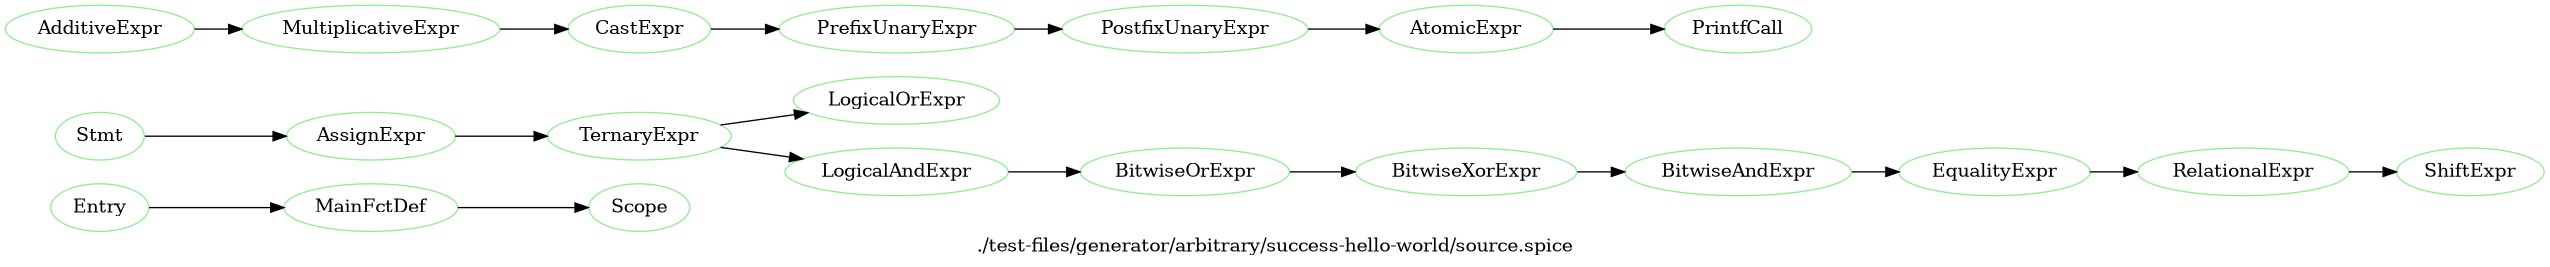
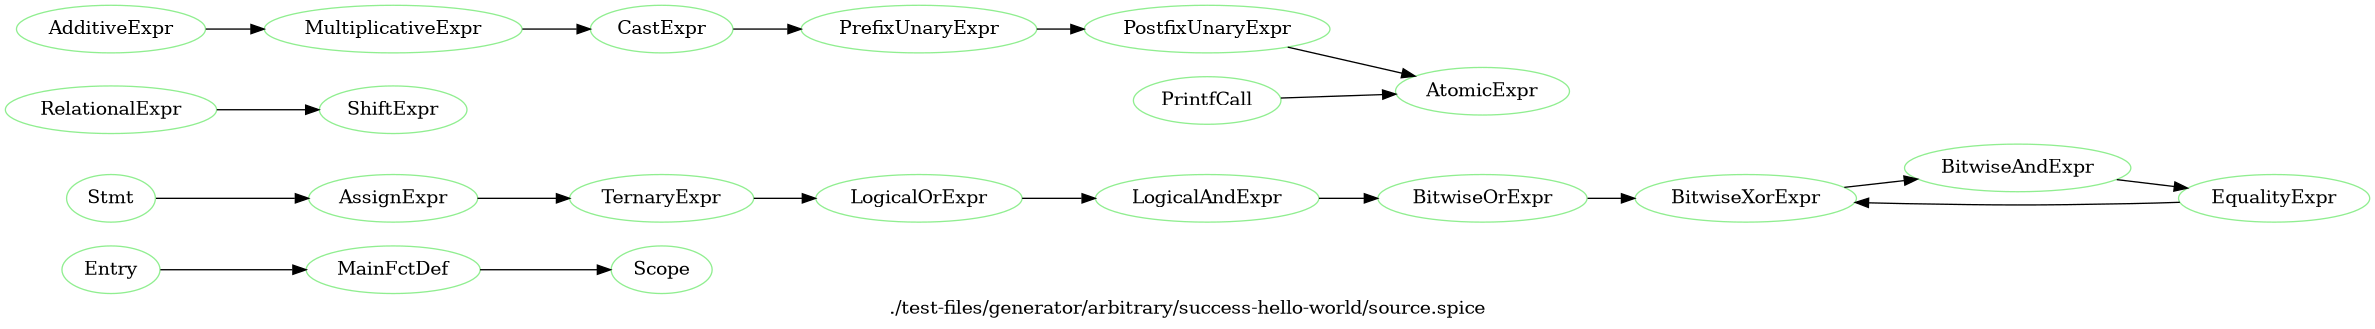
edge "AtomicExpr" -> "PrintfCall": reversed
edge "TernaryExpr" -> "LogicalAndExpr": now "LogicalOrExpr" -> "LogicalAndExpr"
edge "EqualityExpr" -> "RelationalExpr": now "EqualityExpr" -> "BitwiseXorExpr"
